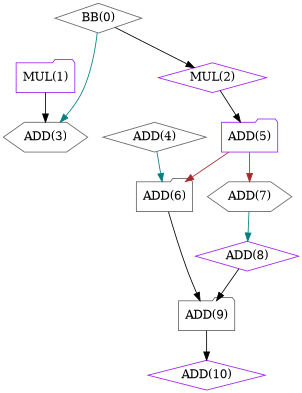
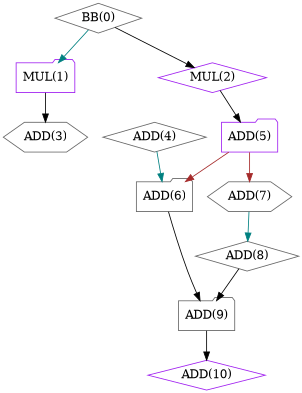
edge "BB(0)" -> "ADD(3)": now "BB(0)" -> "MUL(1)"
node "ADD(8)": color purple -> gray40
